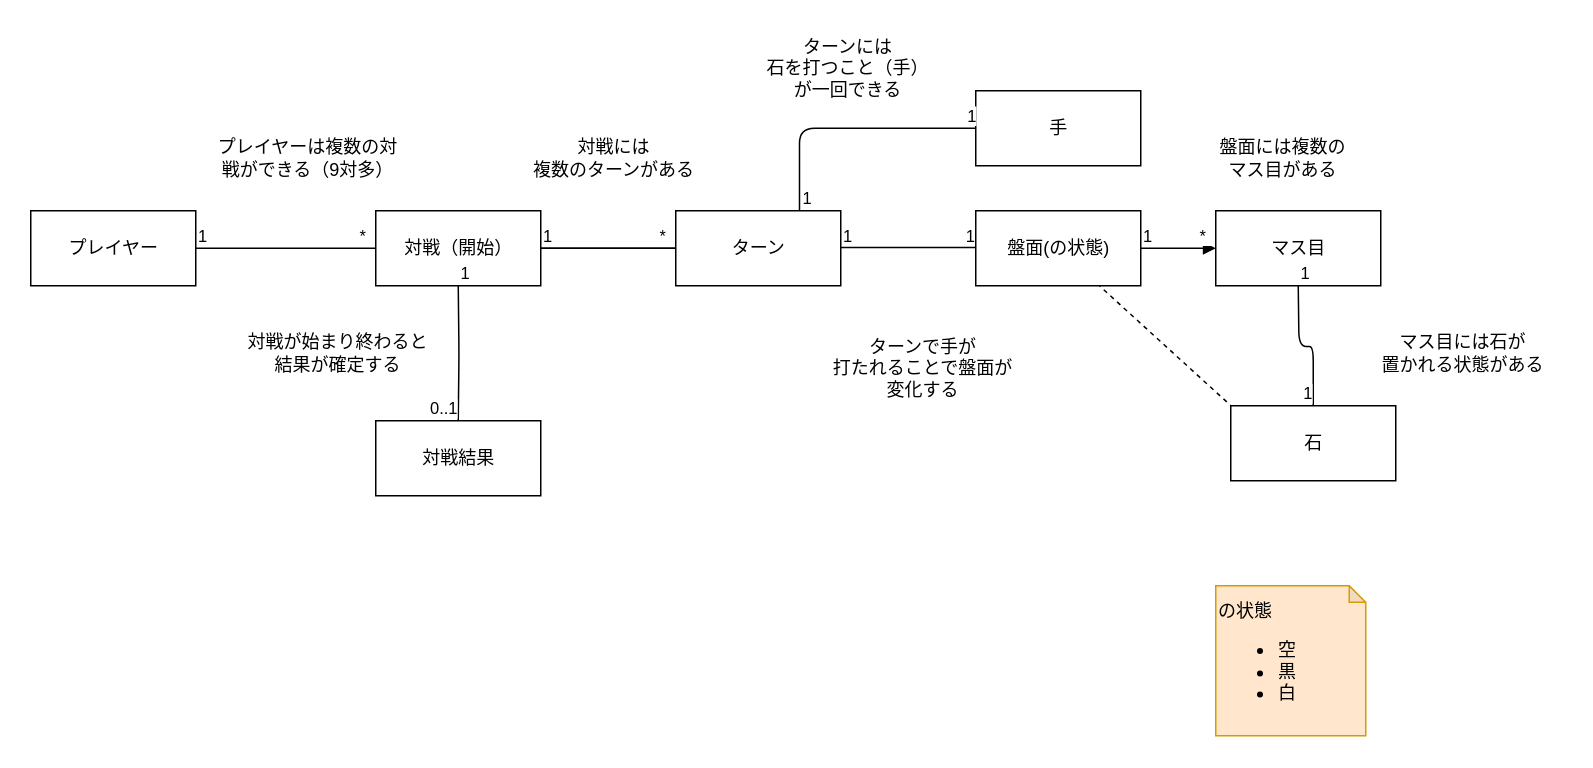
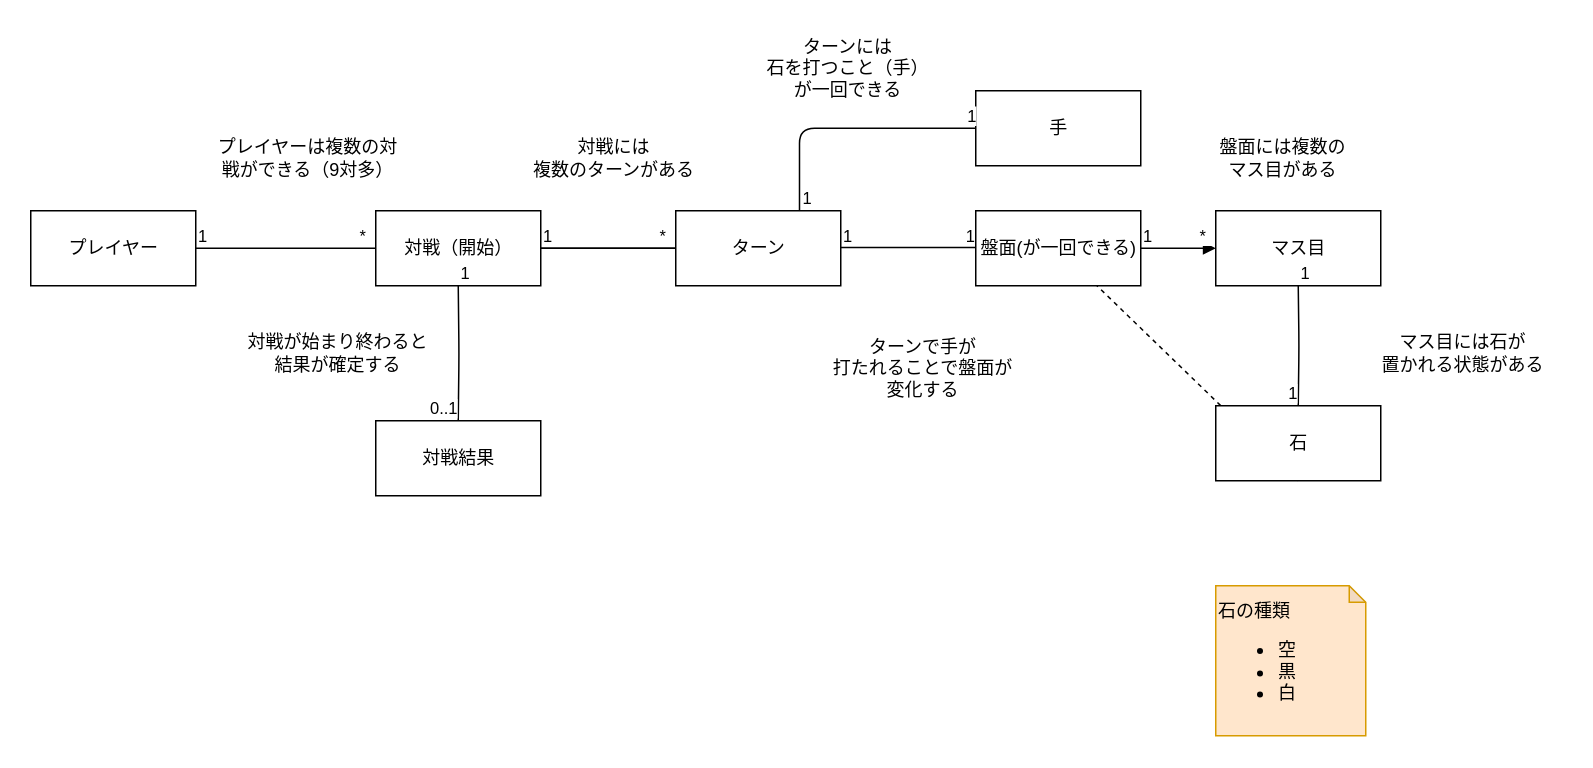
node "盤面(の状態)": label "盤面(の状態)" -> "盤面(が一回できる)"
node "石": moved (1313, 443) -> (1298, 443)
node "の状態 空 黒 白": label "の状態 空 黒 白" -> "石の種類 空 黒 白"
